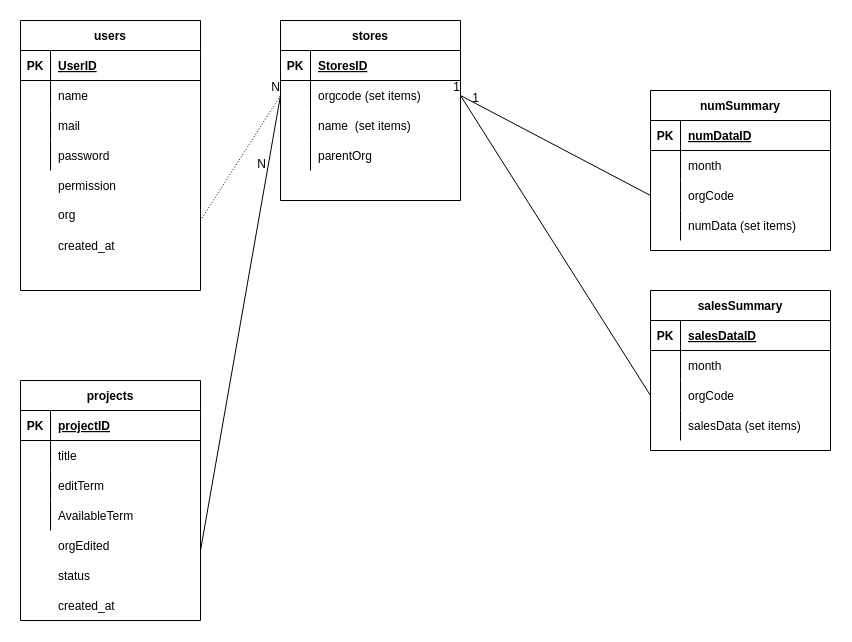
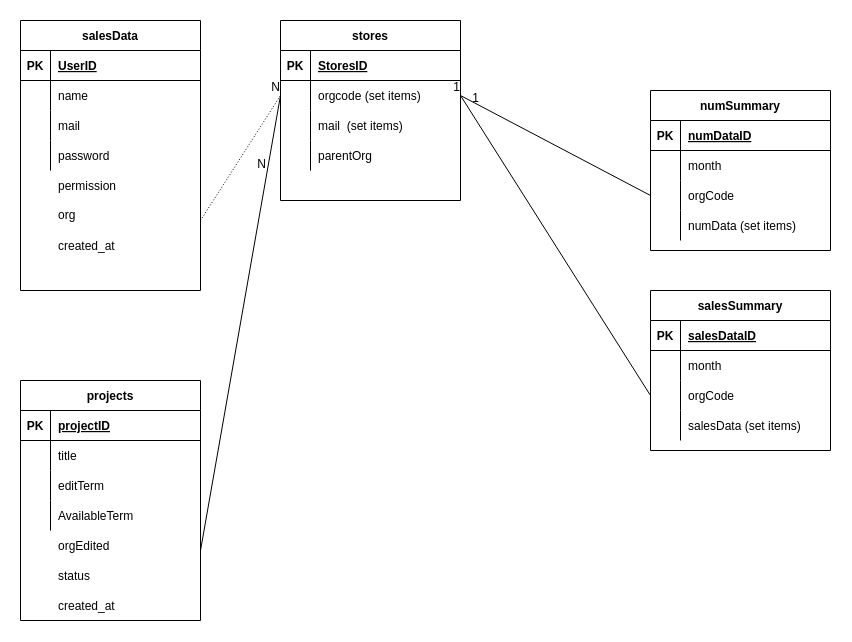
node "users": label "users" -> "salesData"
node "name (set items)": label "name (set items)" -> "mail (set items)"
